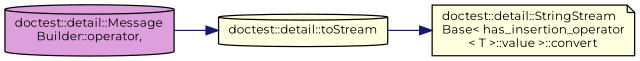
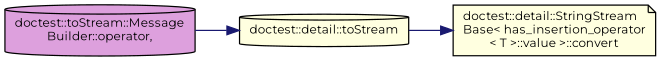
node "doctest::detail::Message Builder::operator,": label "doctest::detail::Message Builder::operator," -> "doctest::toStream::Message Builder::operator,"
